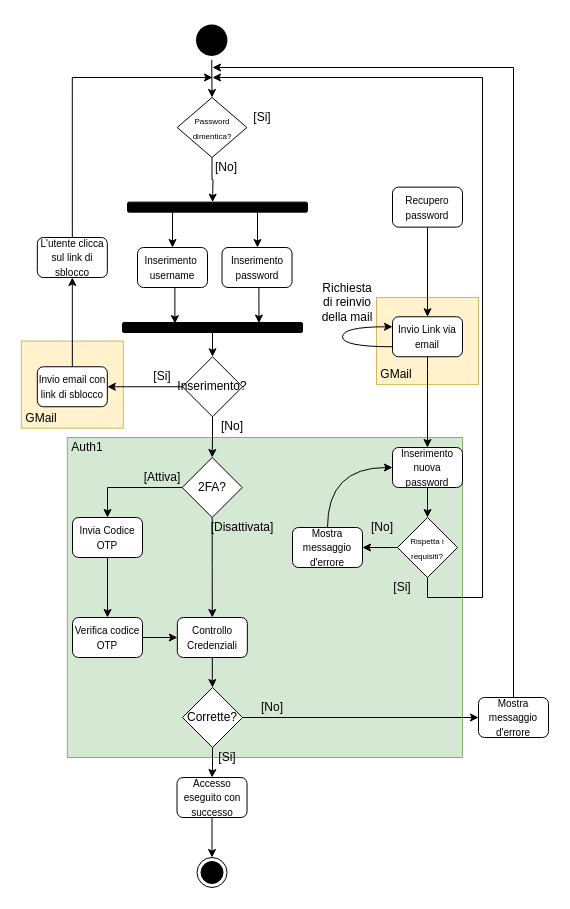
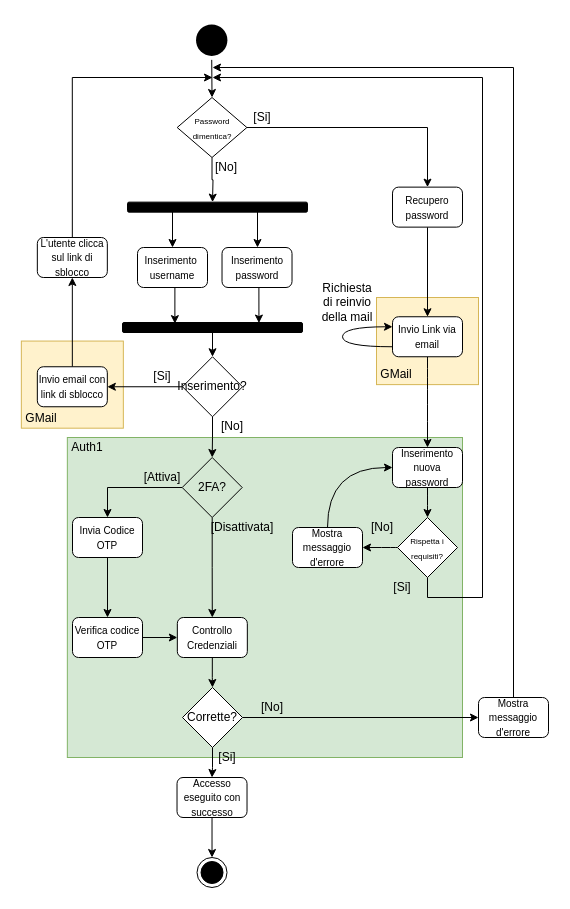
edge "Password dimentica?" -> "Recupero password": added
node "2FA?": fillcolor #ffffff -> #d5e8d4
